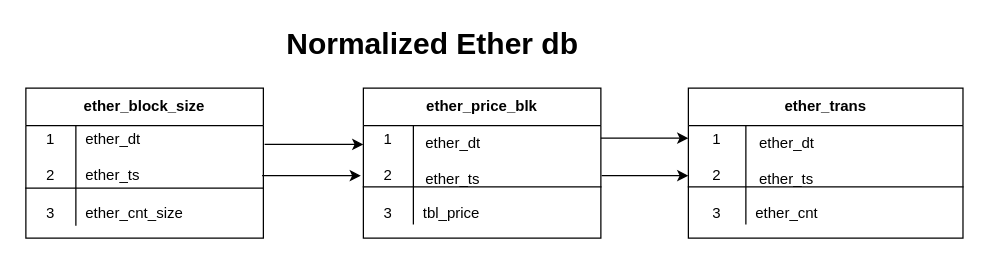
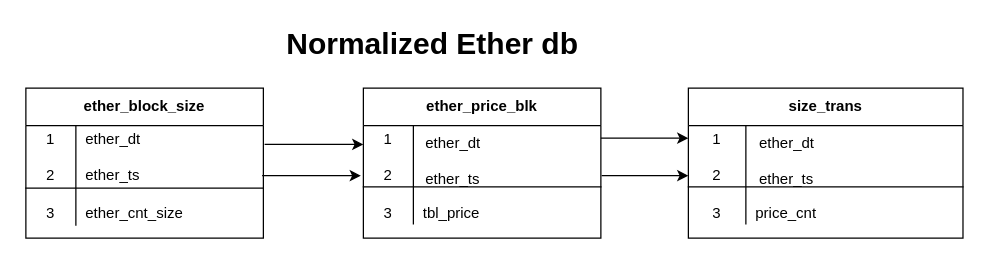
node "ether_trans": label "ether_trans" -> "size_trans"
node "ether_cnt": label "ether_cnt" -> "price_cnt"
